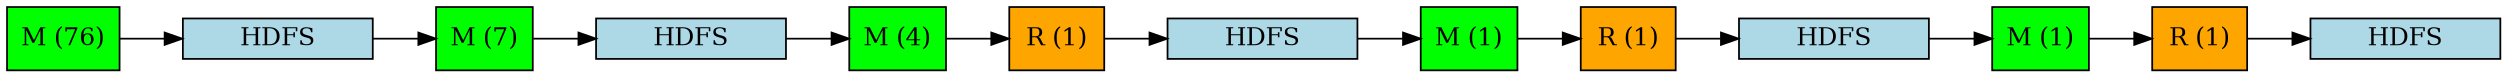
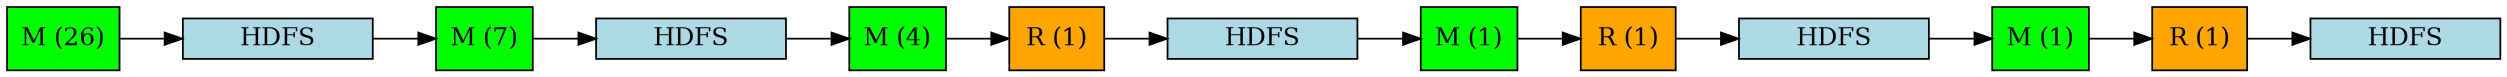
node "M (76)": label "M (76)" -> "M (26)"
